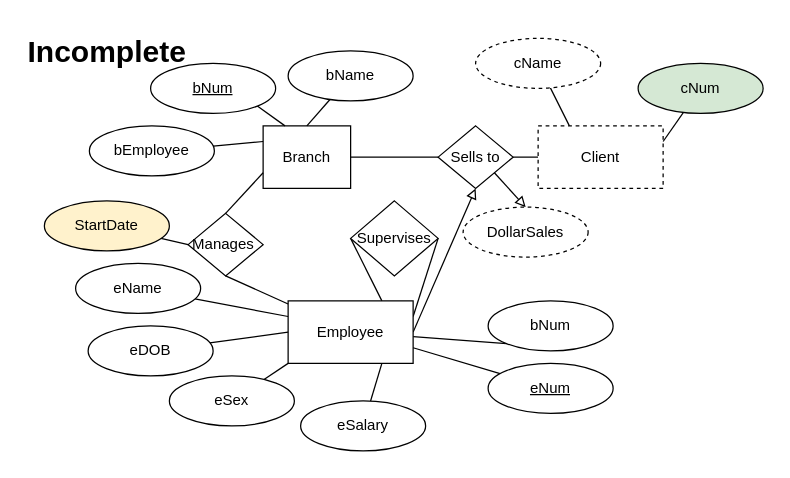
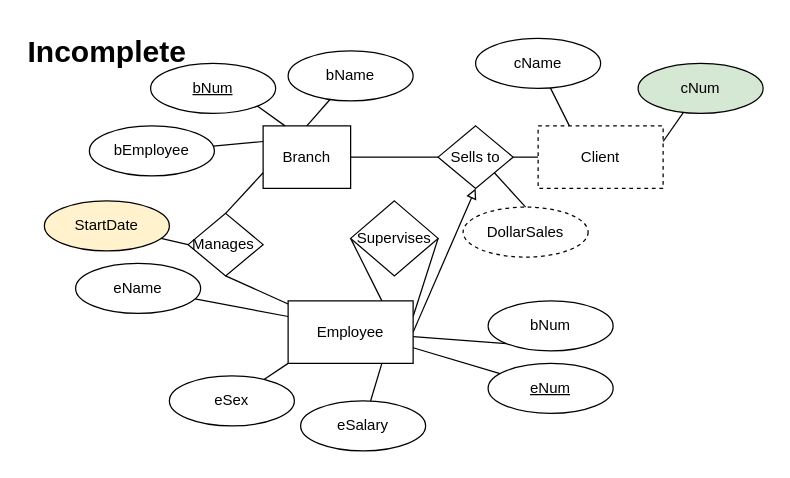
node "cName": style dashed -> solid
edge "Sells to" -> "DollarSales": arrowhead block -> none
edge "Employee" -- "eDOB": removed
node "eDOB": removed
